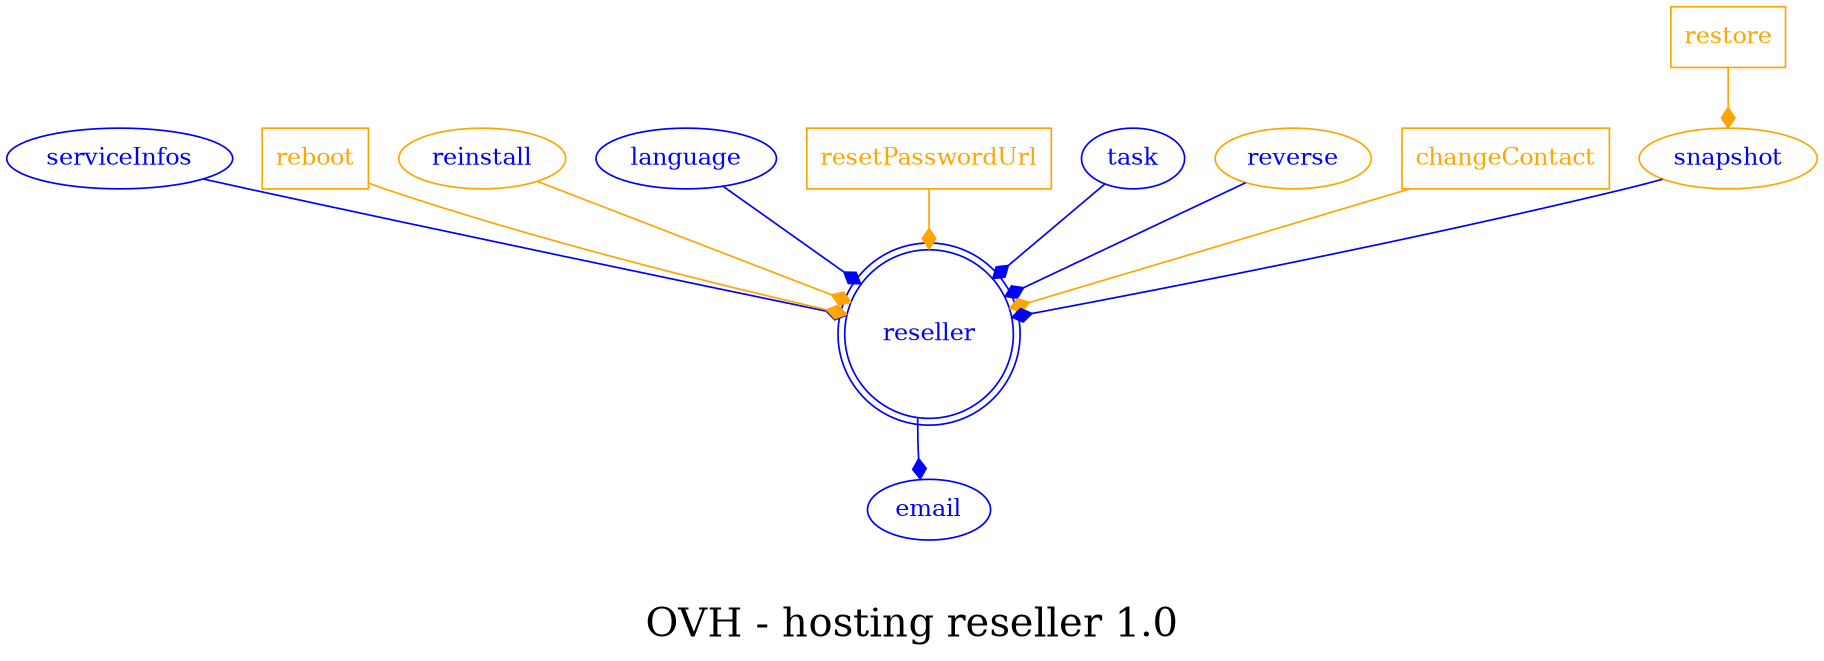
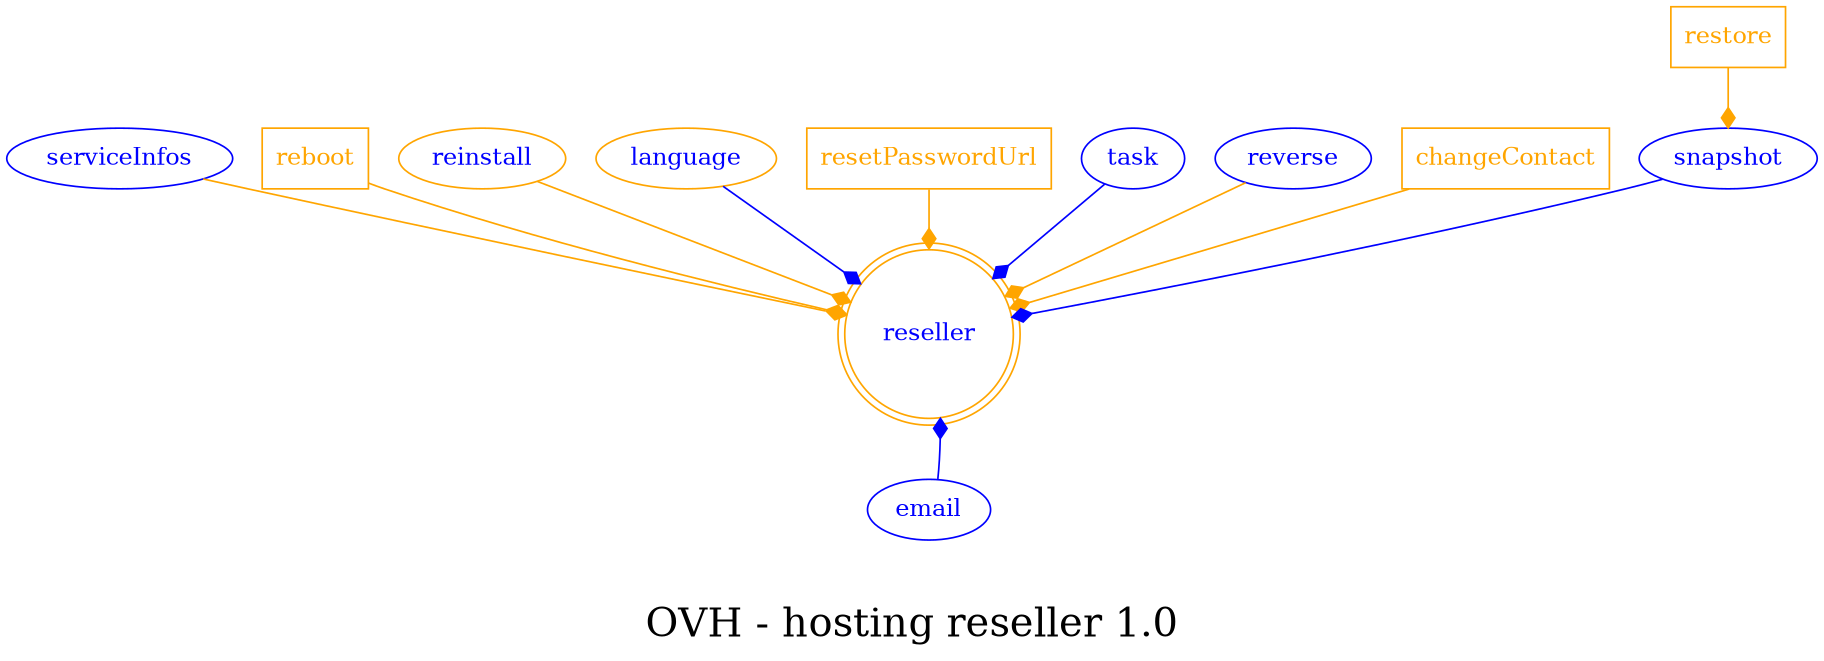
node "language": color blue -> orange
node "reverse": color orange -> blue
node "snapshot": color orange -> blue
edge "reverse" -> "reseller": color blue -> orange
edge "serviceInfos" -> "reseller": color blue -> orange
node "reseller": color blue -> orange
edge "reseller" -> "email": reversed
